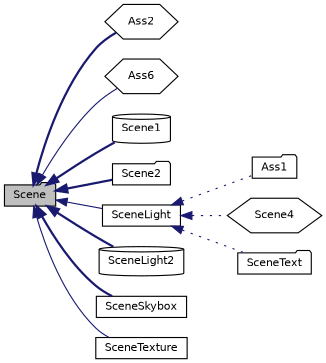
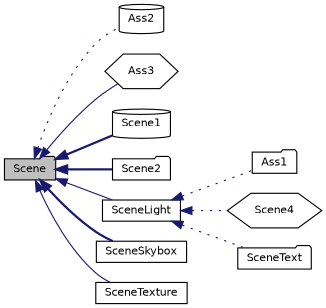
node "Ass2": shape hexagon -> cylinder
node "Ass6": label "Ass6" -> "Ass3"
edge "Ass2" -> "Scene": style bold -> dotted
node "SceneLight2": removed
